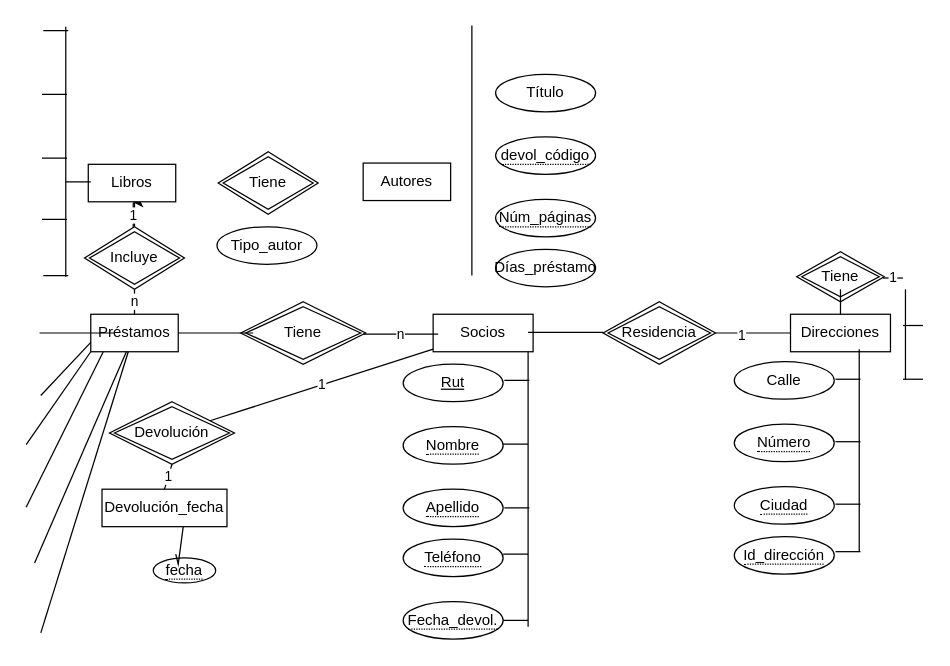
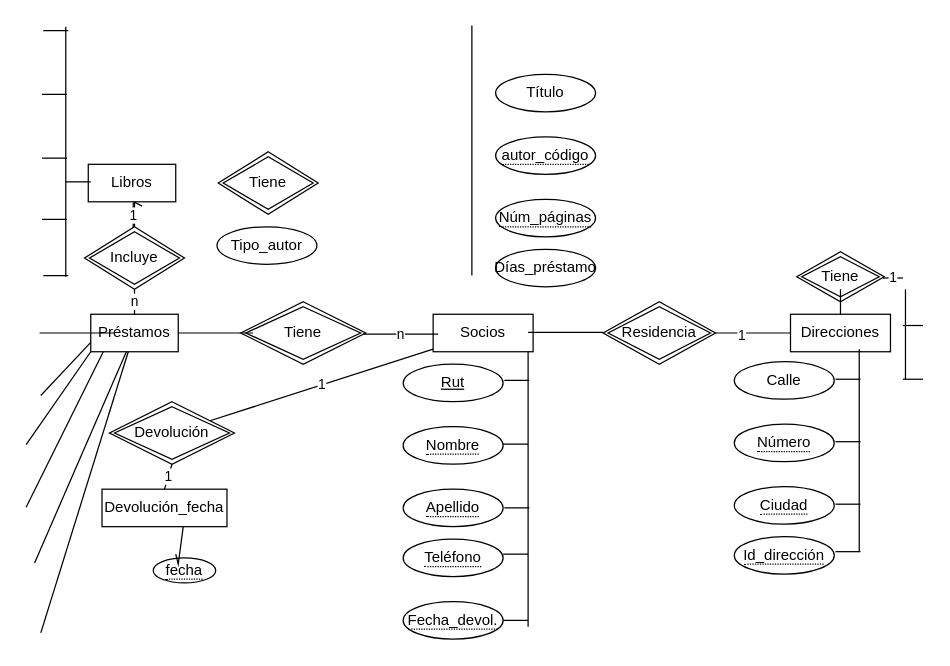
node "devol_código": label "devol_código" -> "autor_código"
node "Autores": removed
edge "Incluye" -> "Libros": arrowhead classic -> open
